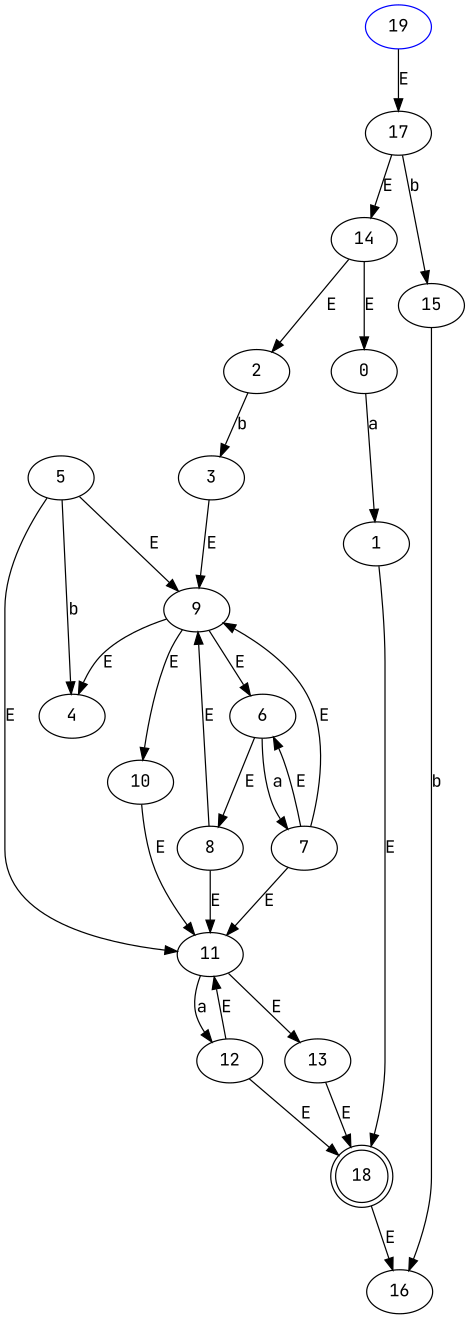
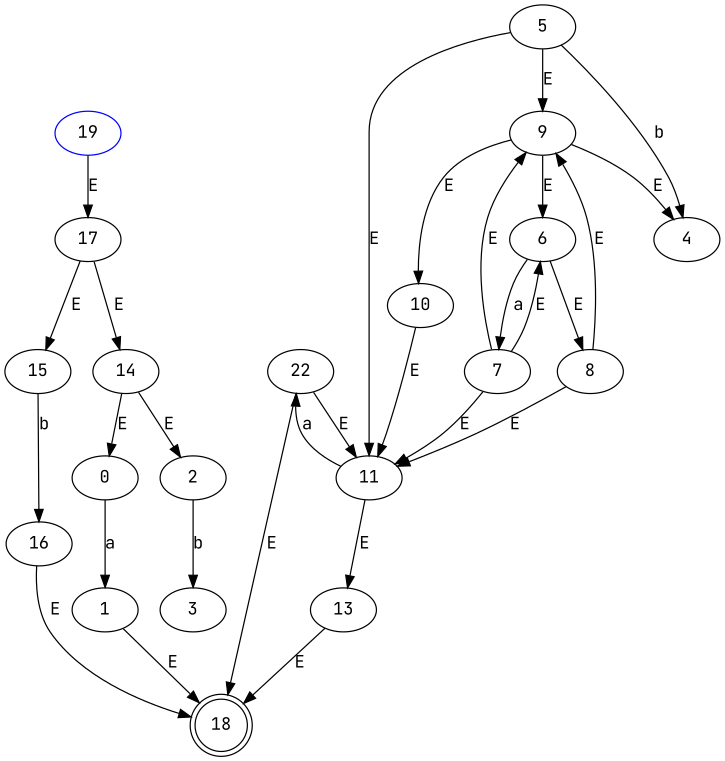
edge "17" -> "15": label "b" -> "E"
edge "3" -> "9": removed, label "E"
node "12": label "12" -> "22"
edge "18" -> "16": reversed
